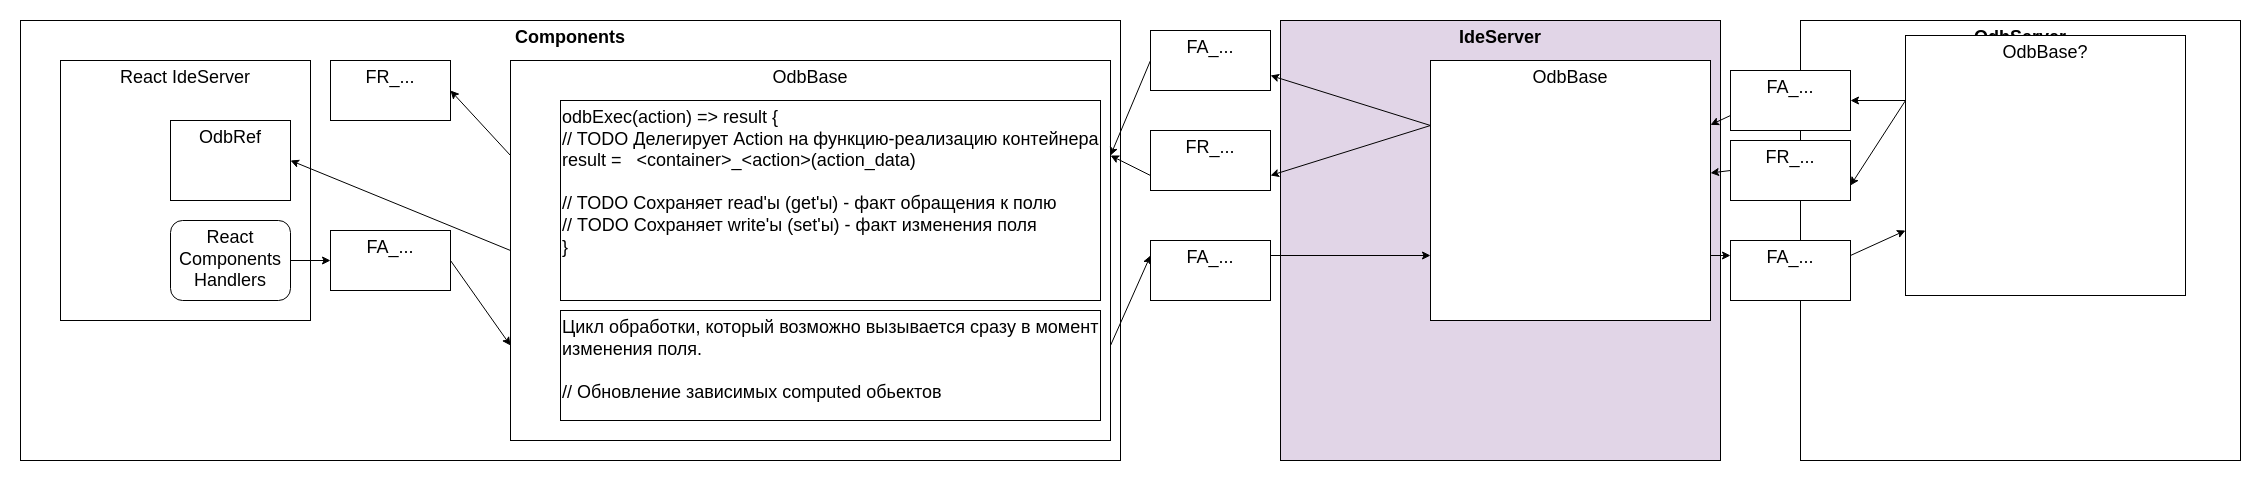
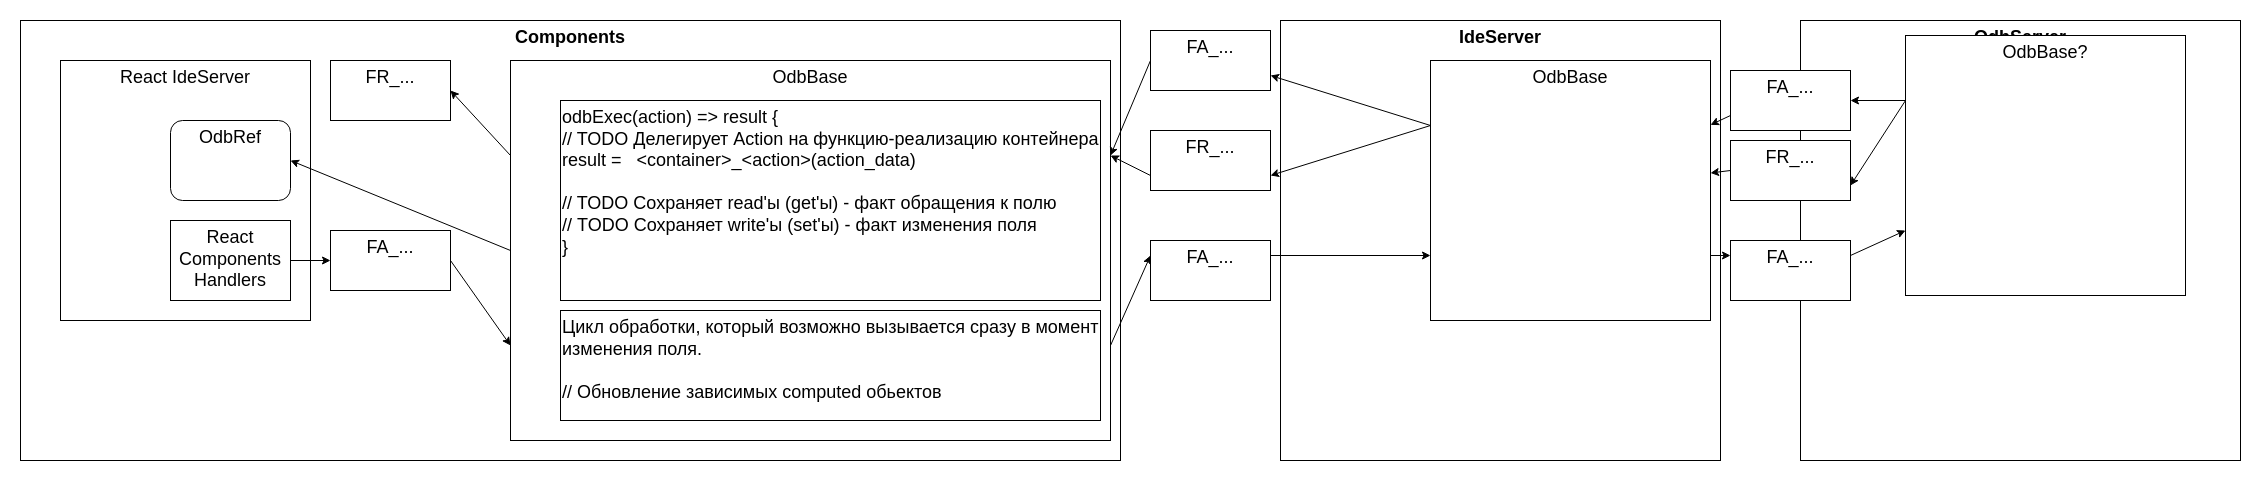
node "IdeServer": fillcolor #e1d5e7 -> #ffffff
node "OdbRef": shape rectangle -> rounded rectangle
node "React Components Handlers": shape rounded rectangle -> rectangle
